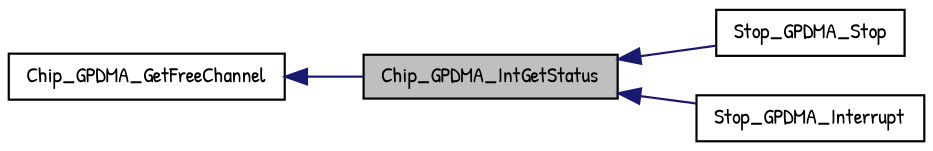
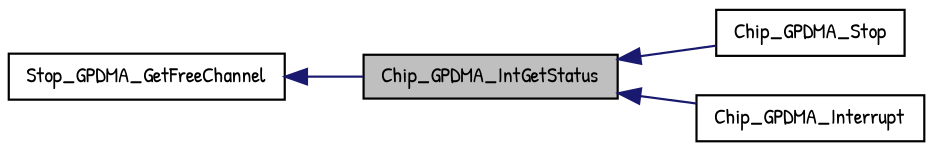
node "Stop_GPDMA_Stop": label "Stop_GPDMA_Stop" -> "Chip_GPDMA_Stop"
node "Chip_GPDMA_GetFreeChannel": label "Chip_GPDMA_GetFreeChannel" -> "Stop_GPDMA_GetFreeChannel"
node "Stop_GPDMA_Interrupt": label "Stop_GPDMA_Interrupt" -> "Chip_GPDMA_Interrupt"
